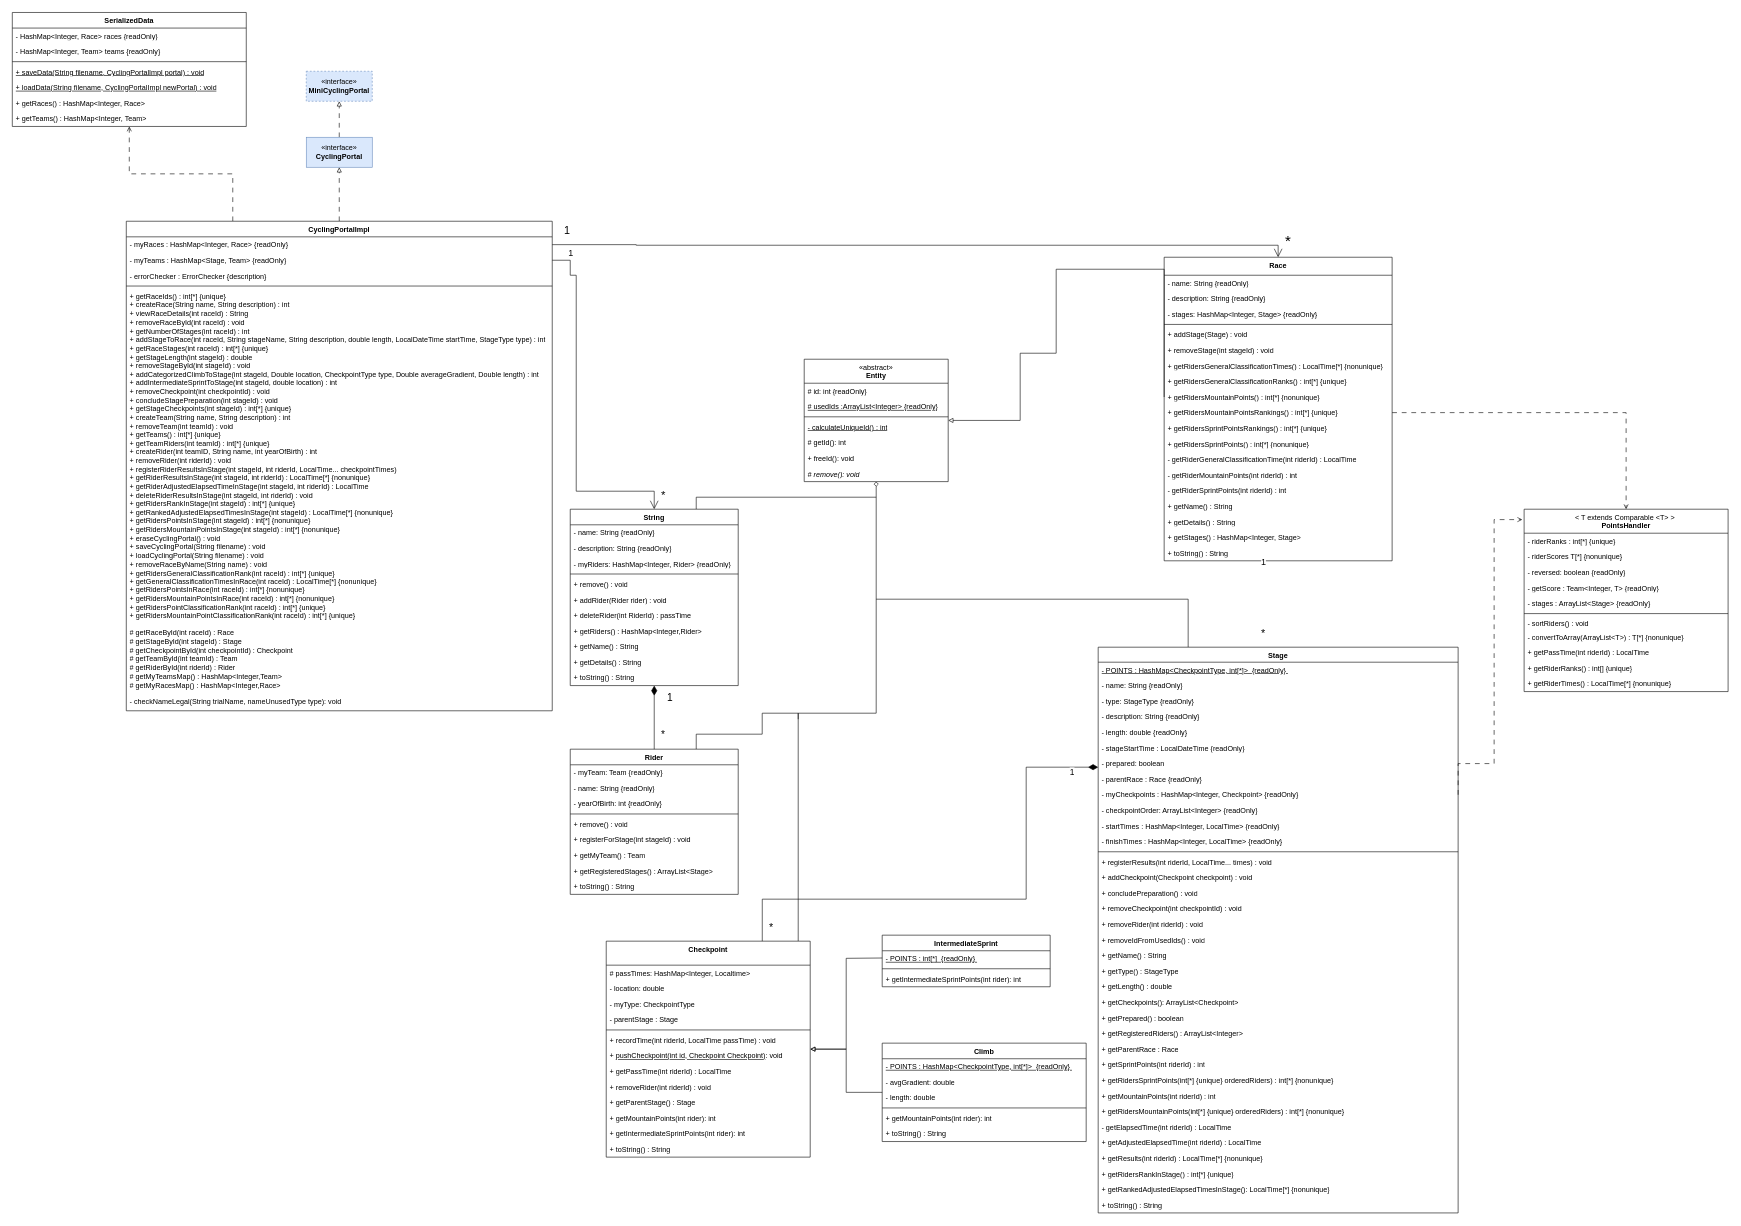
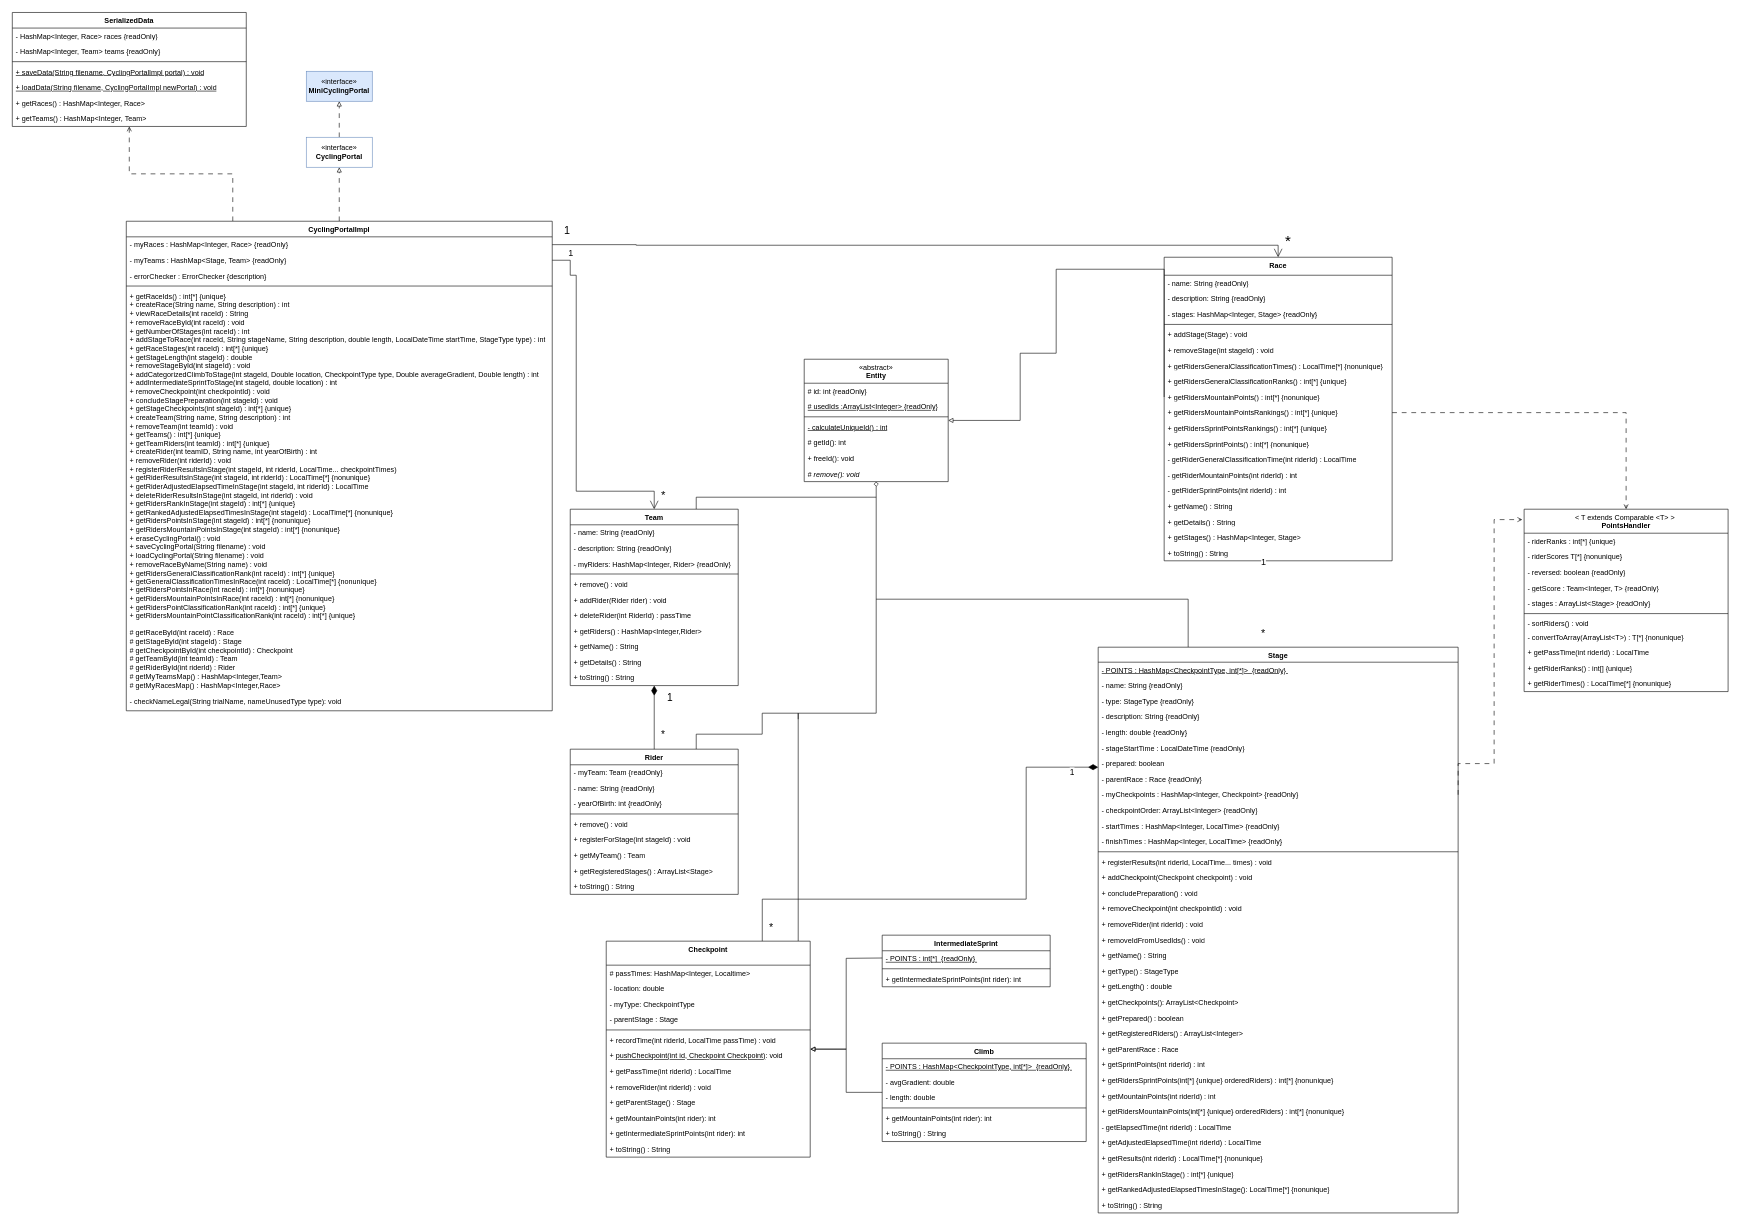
node "«interface» MiniCyclingPortal": style dashed -> solid
node "«interface» CyclingPortal": fillcolor #dae8fc -> #ffffff
node "String": label "String" -> "Team"
